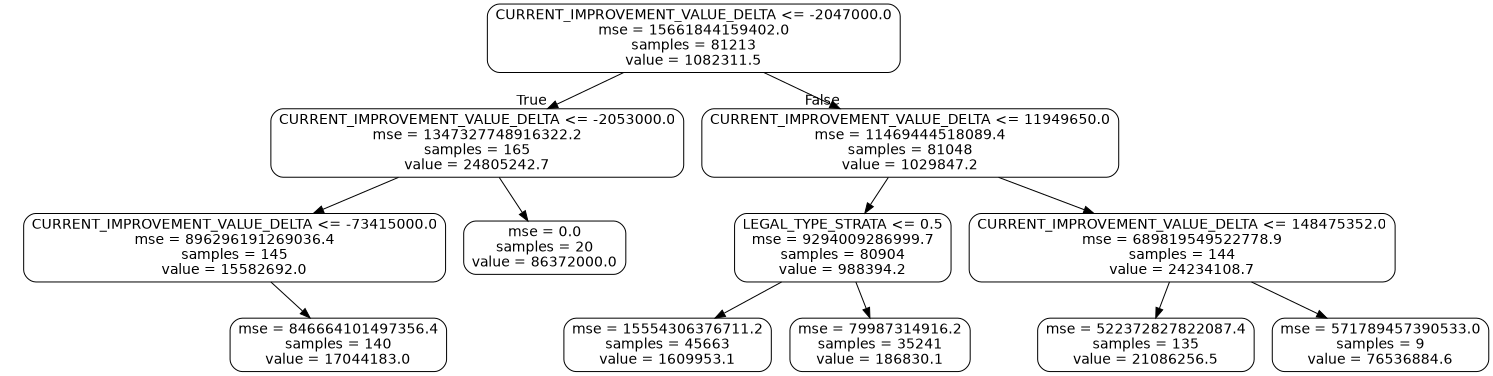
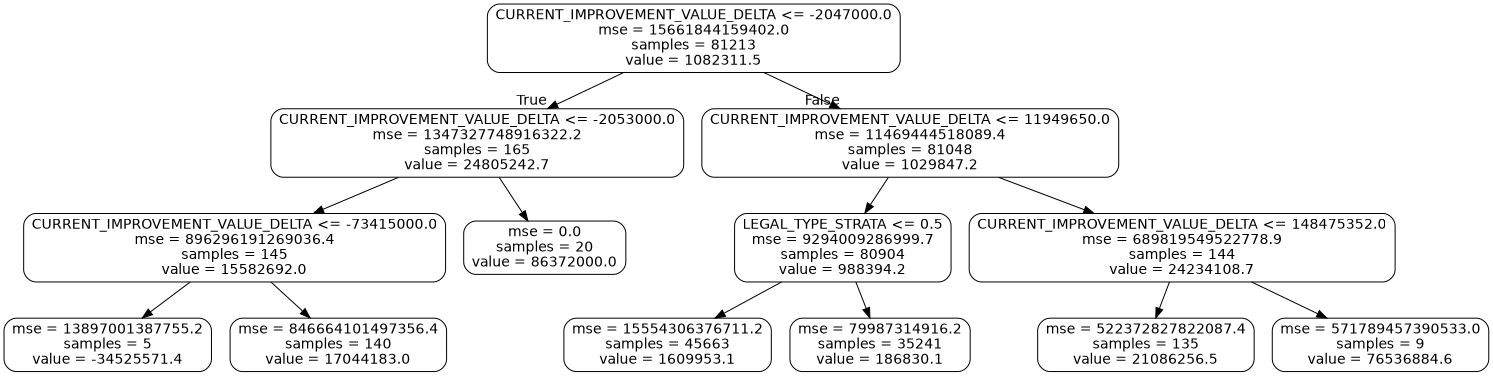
node "mse = 13897001387755.2 samples = 5 value = -34525571.4": added
